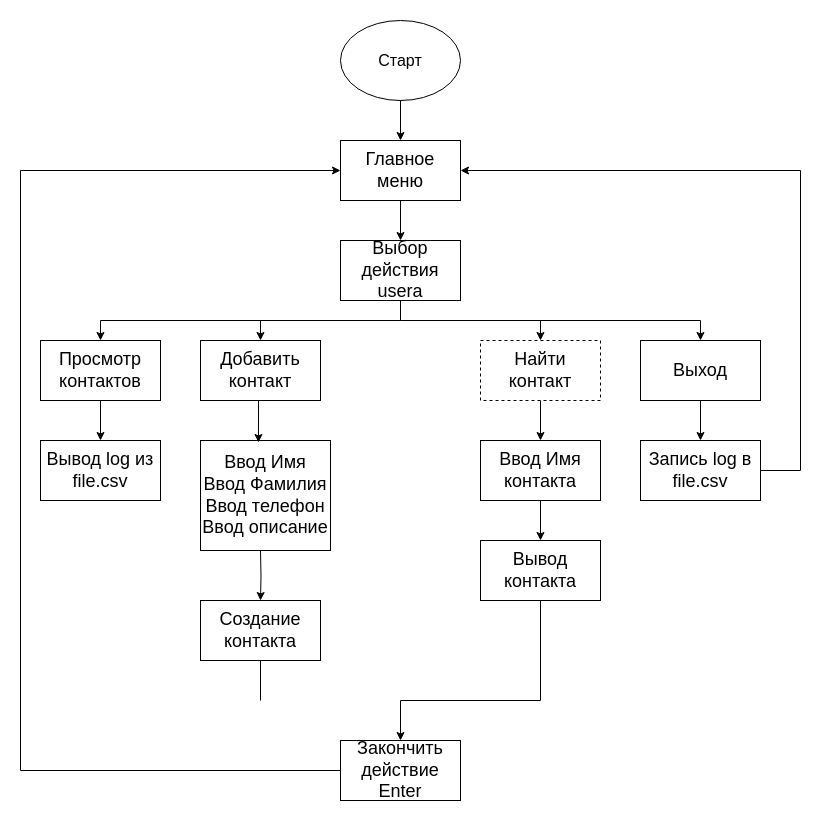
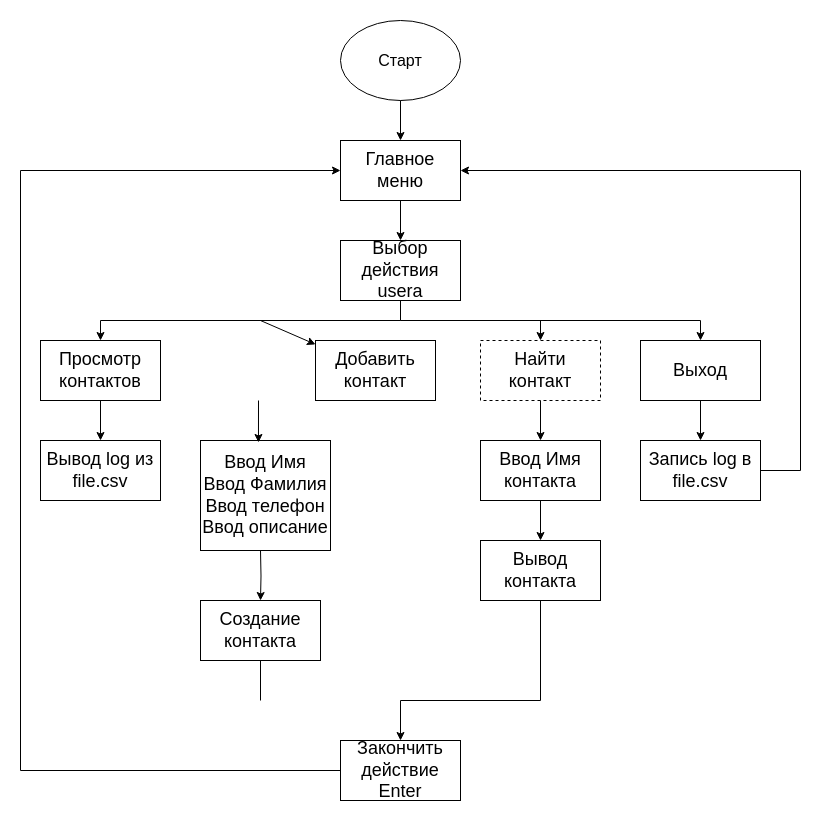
node "Добавить контакт": moved (261, 371) -> (376, 371)
